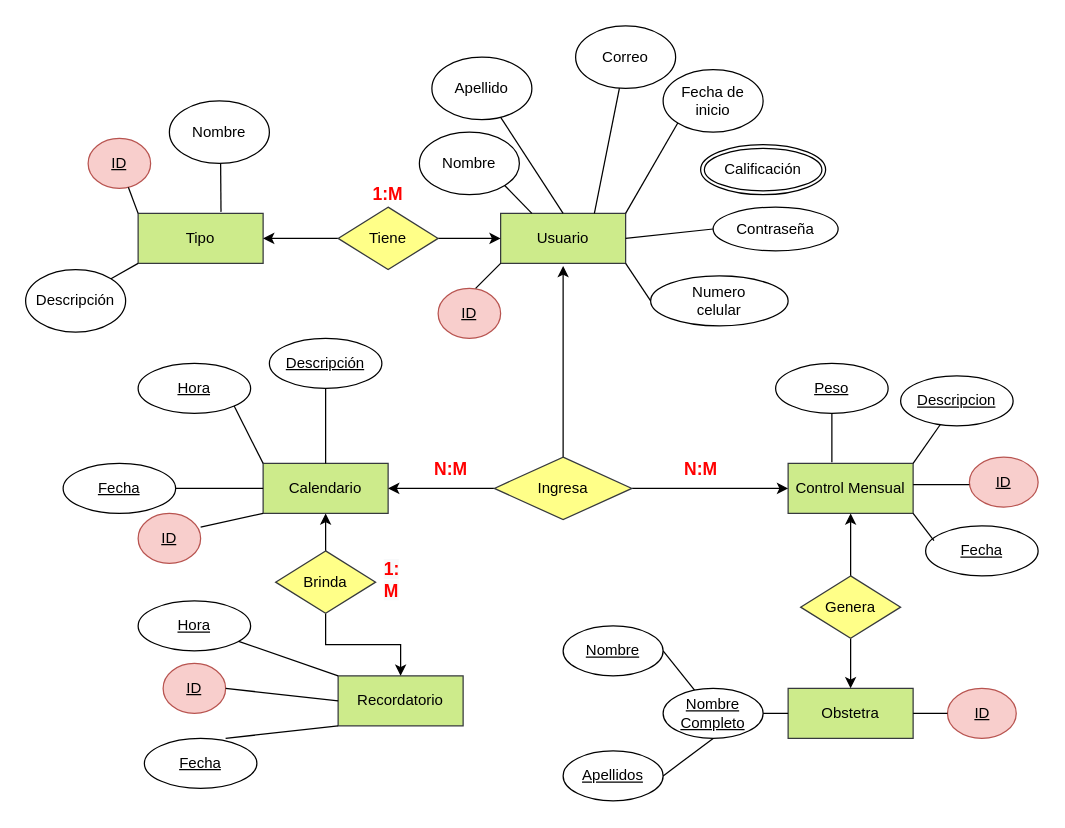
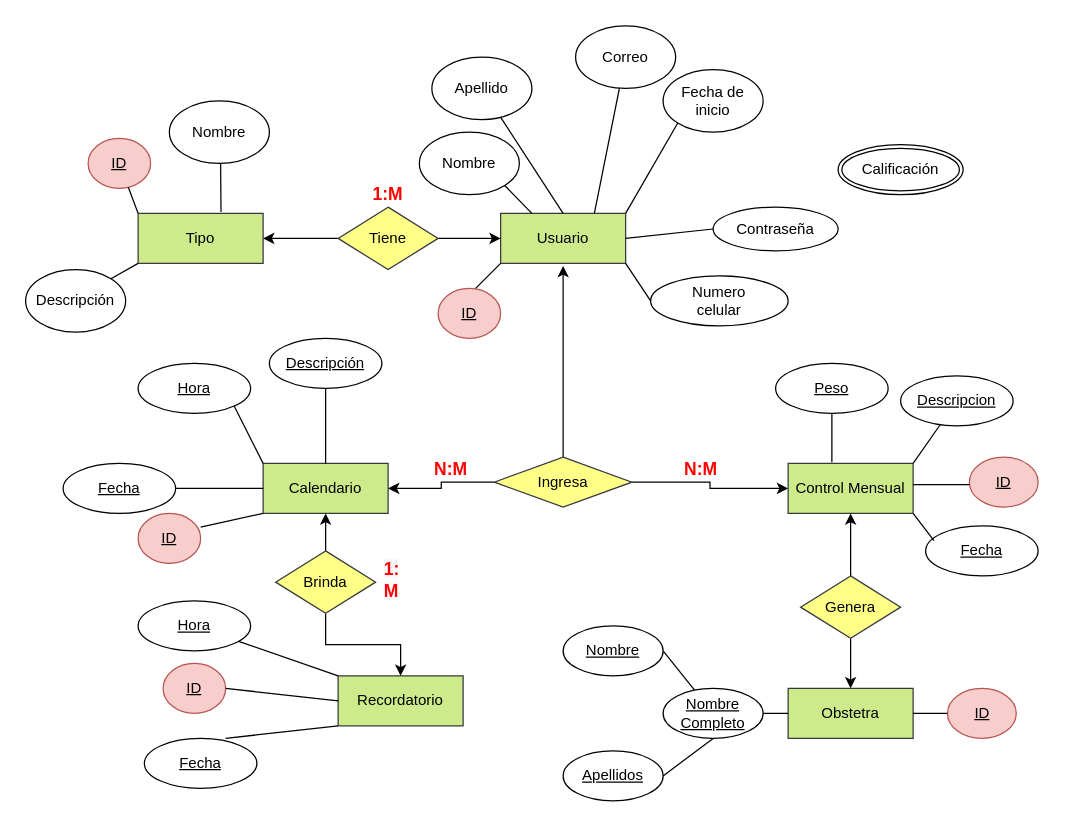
node "Calificación": moved (763, 169) -> (901, 169)
node "Ingresa": size 138x63 -> 138x50
